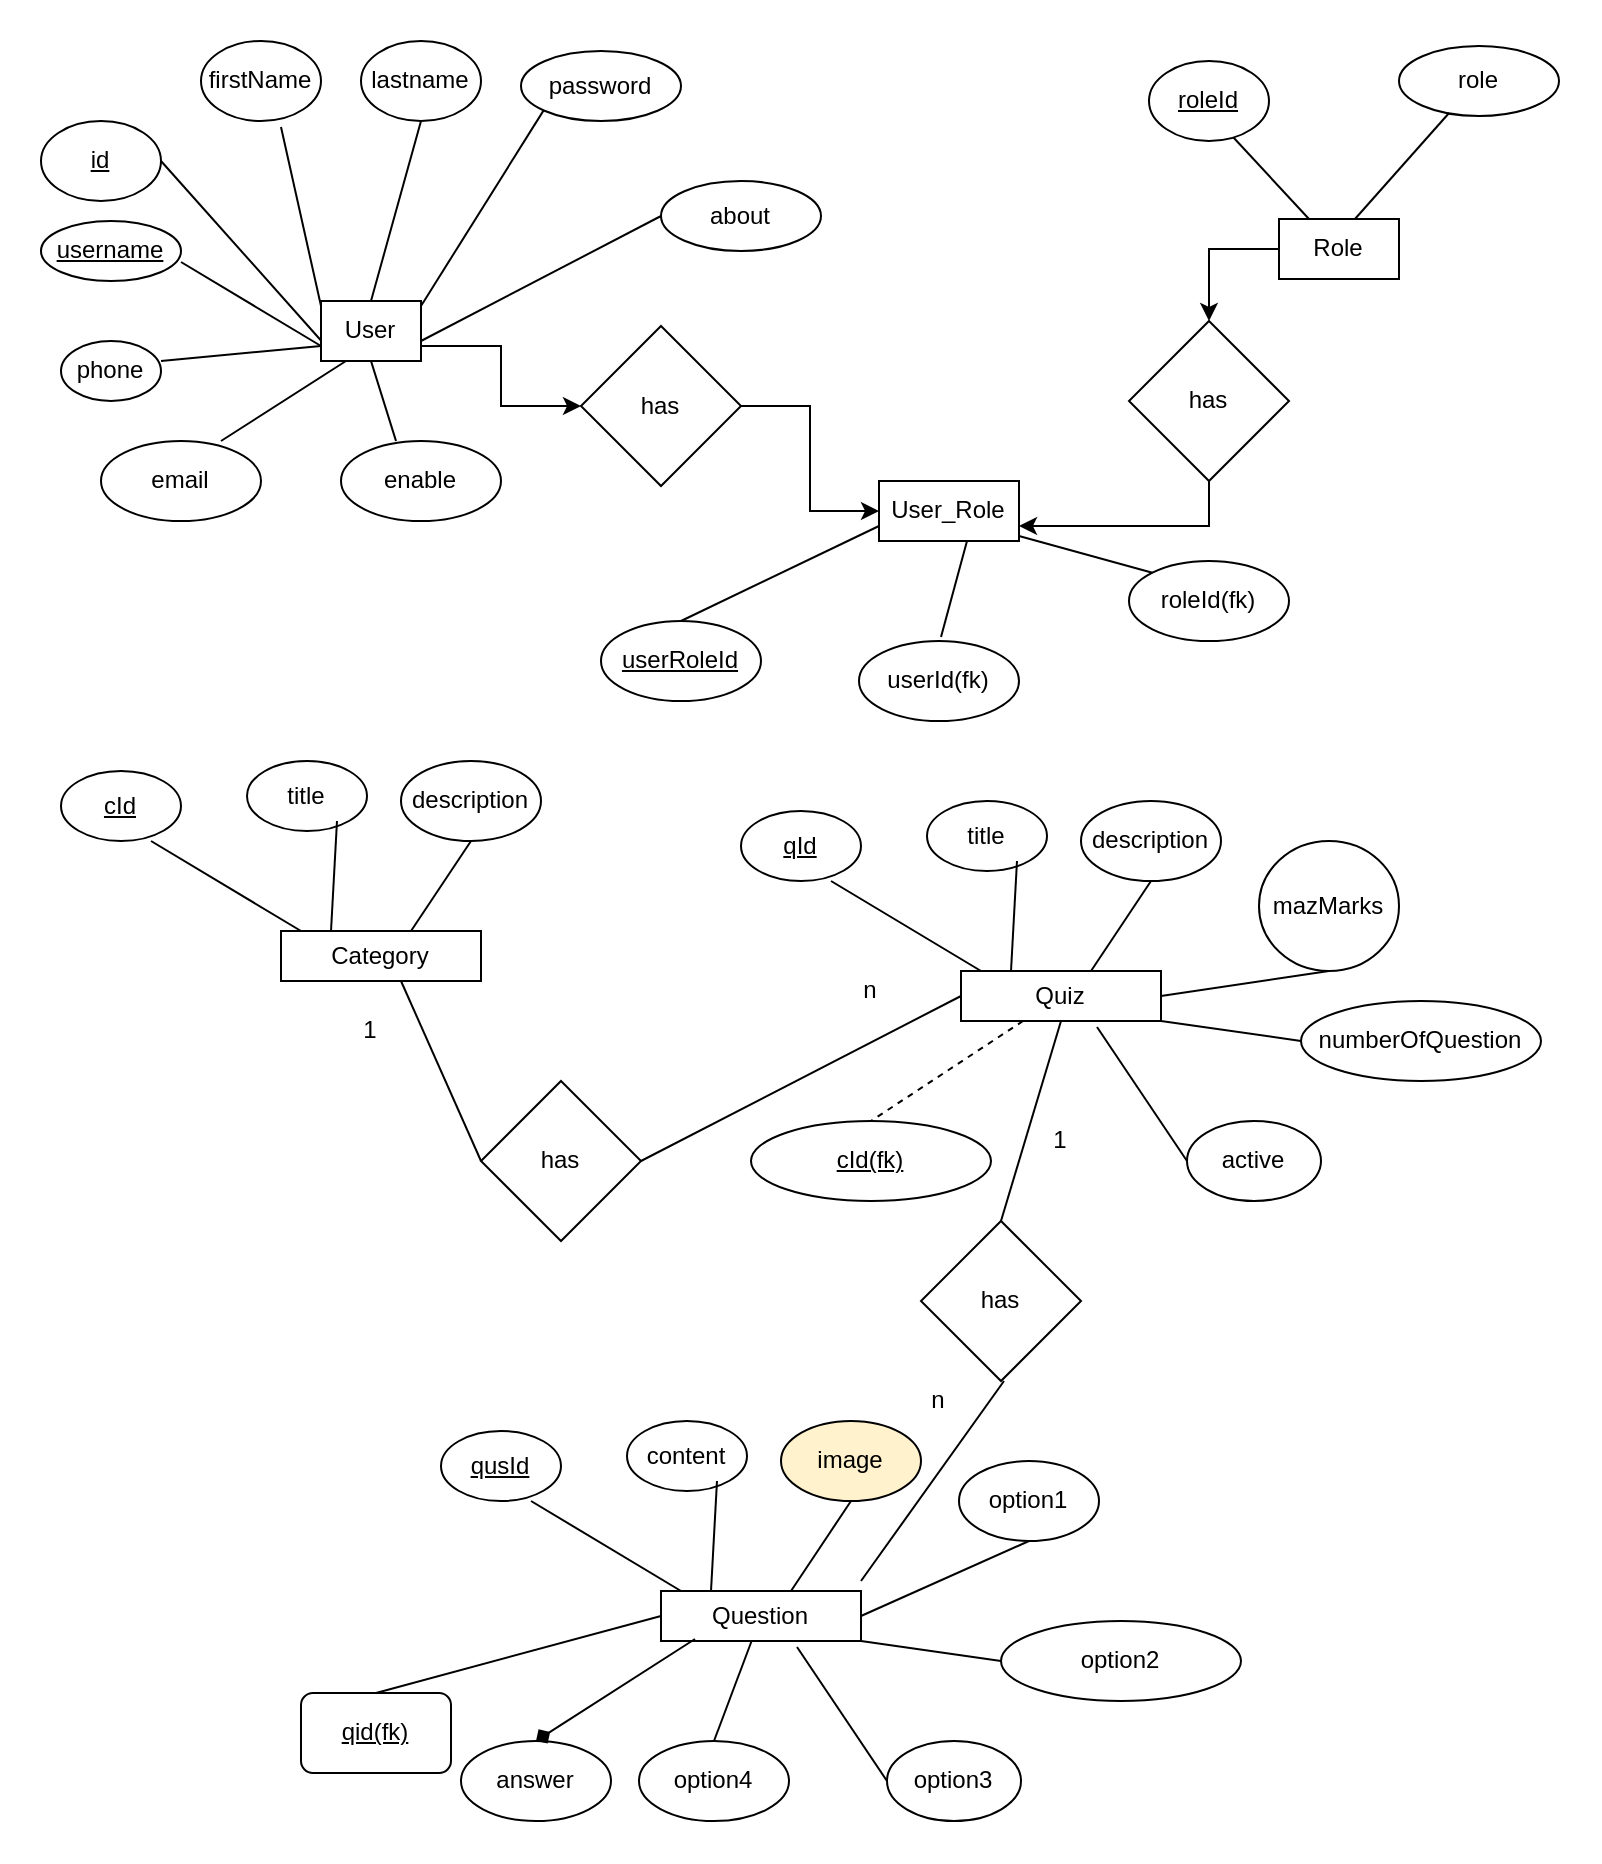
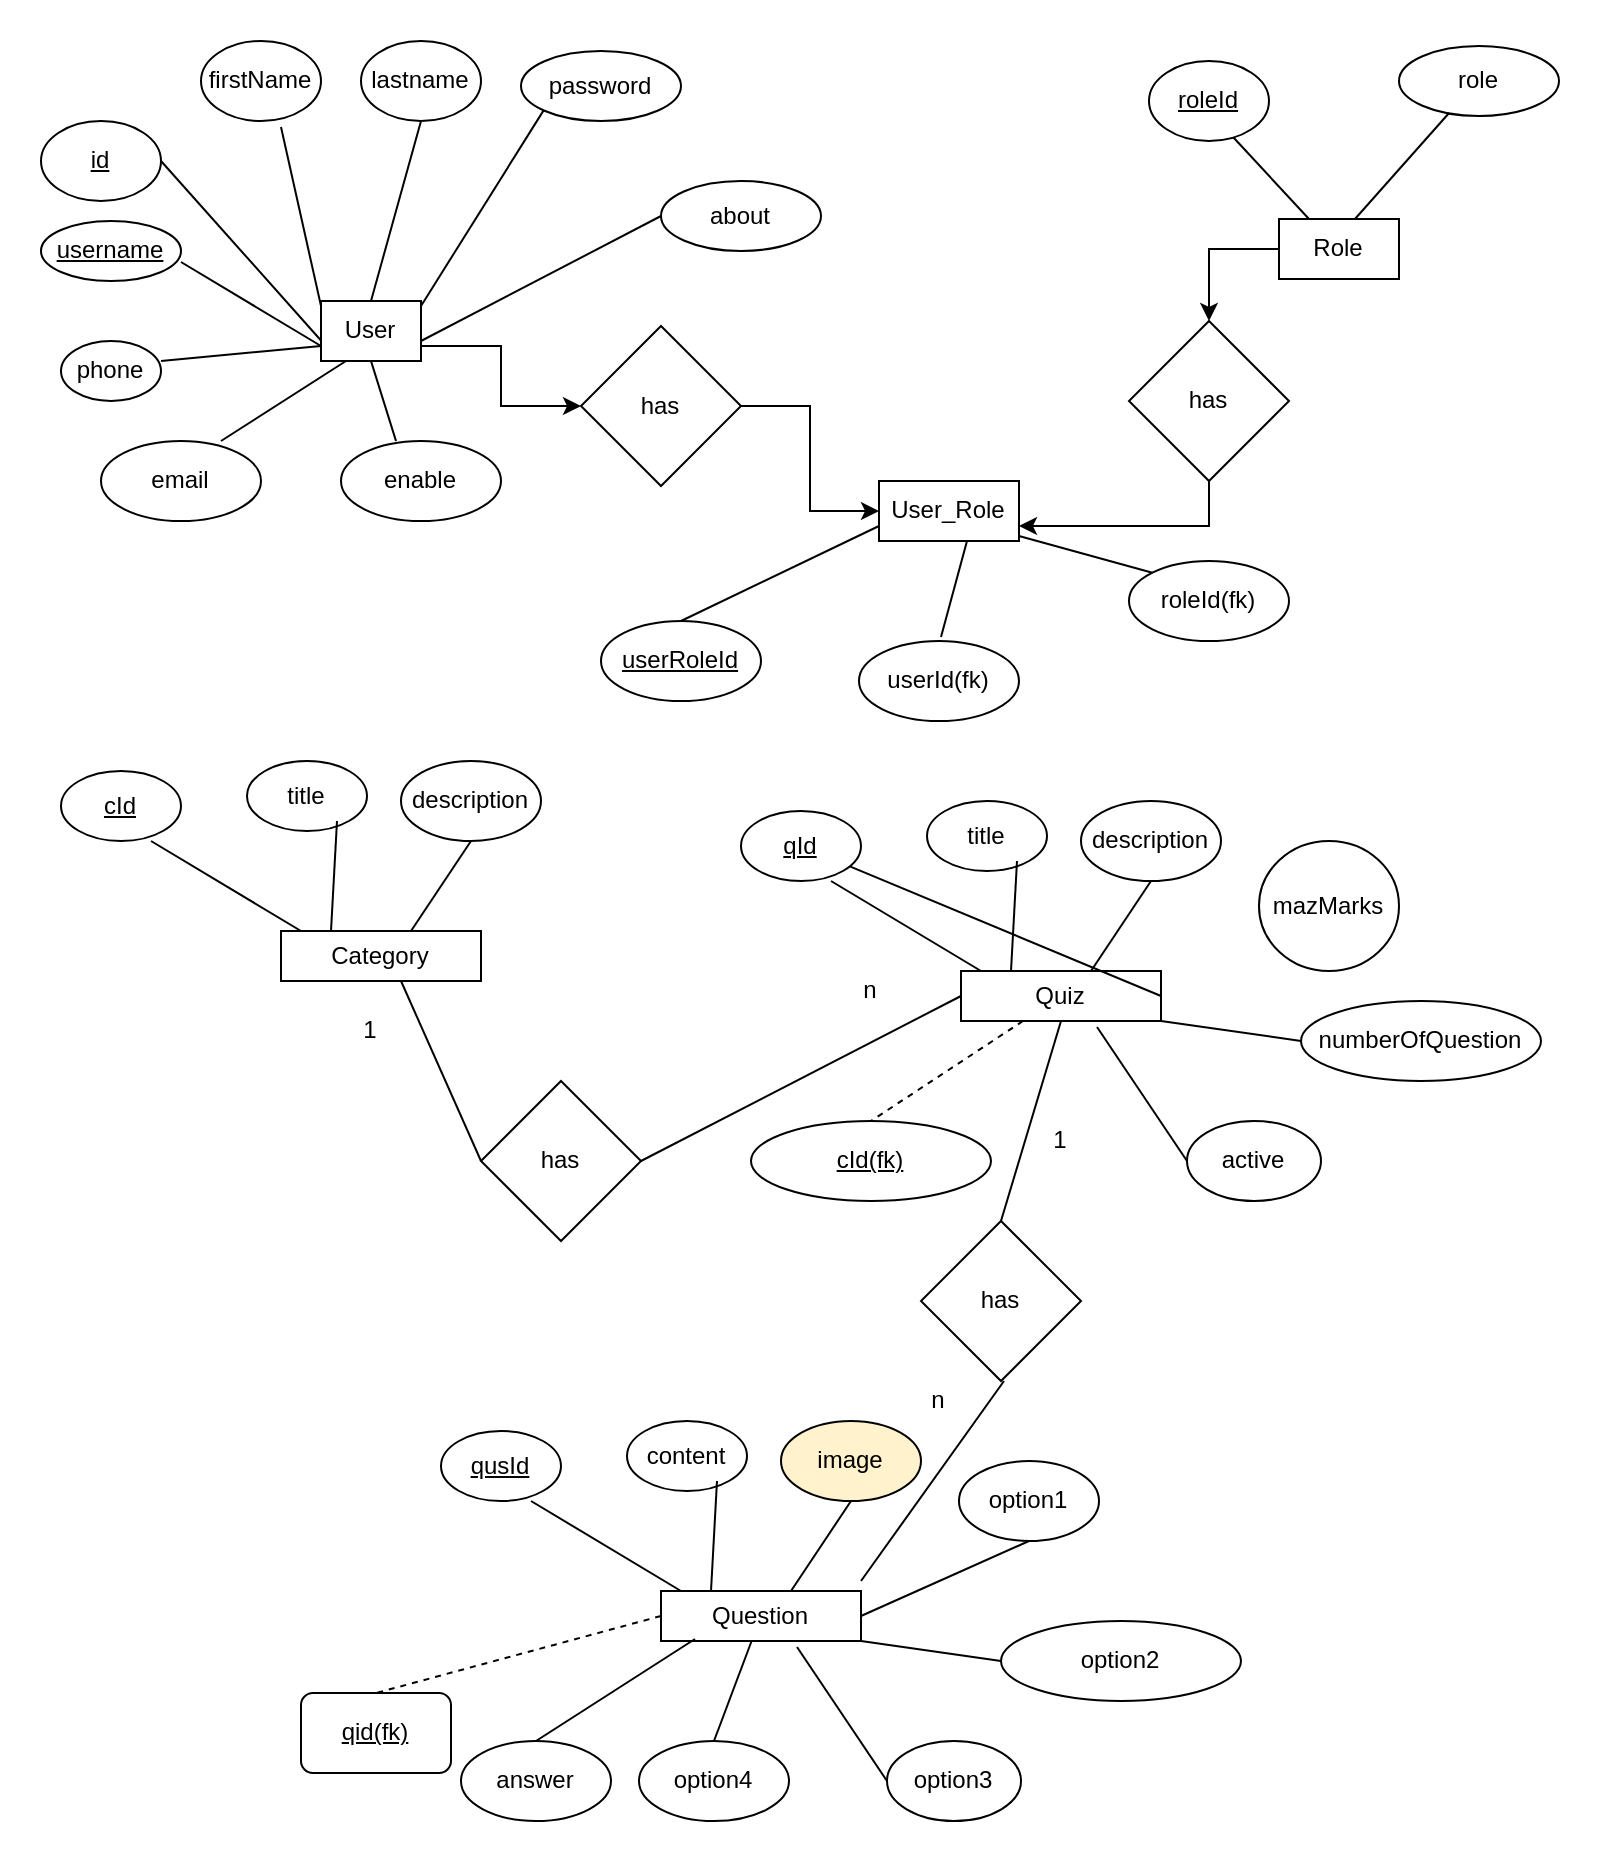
edge "mazMarks" -- "Quiz": now "qId" -- "Quiz"
edge "Question" -- "qid(fk)": style solid -> dashed
edge "Question" -> "answer": arrowhead diamond -> none
